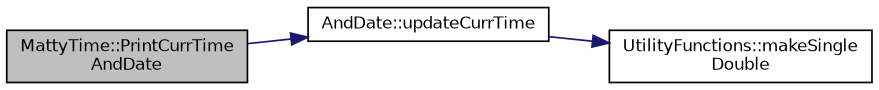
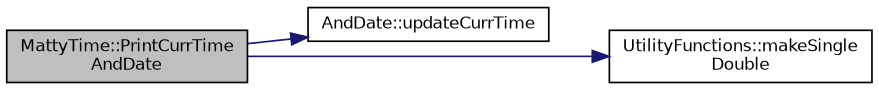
edge "AndDate::updateCurrTime" -> "UtilityFunctions::makeSingle Double": now "MattyTime::PrintCurrTime AndDate" -> "UtilityFunctions::makeSingle Double"
